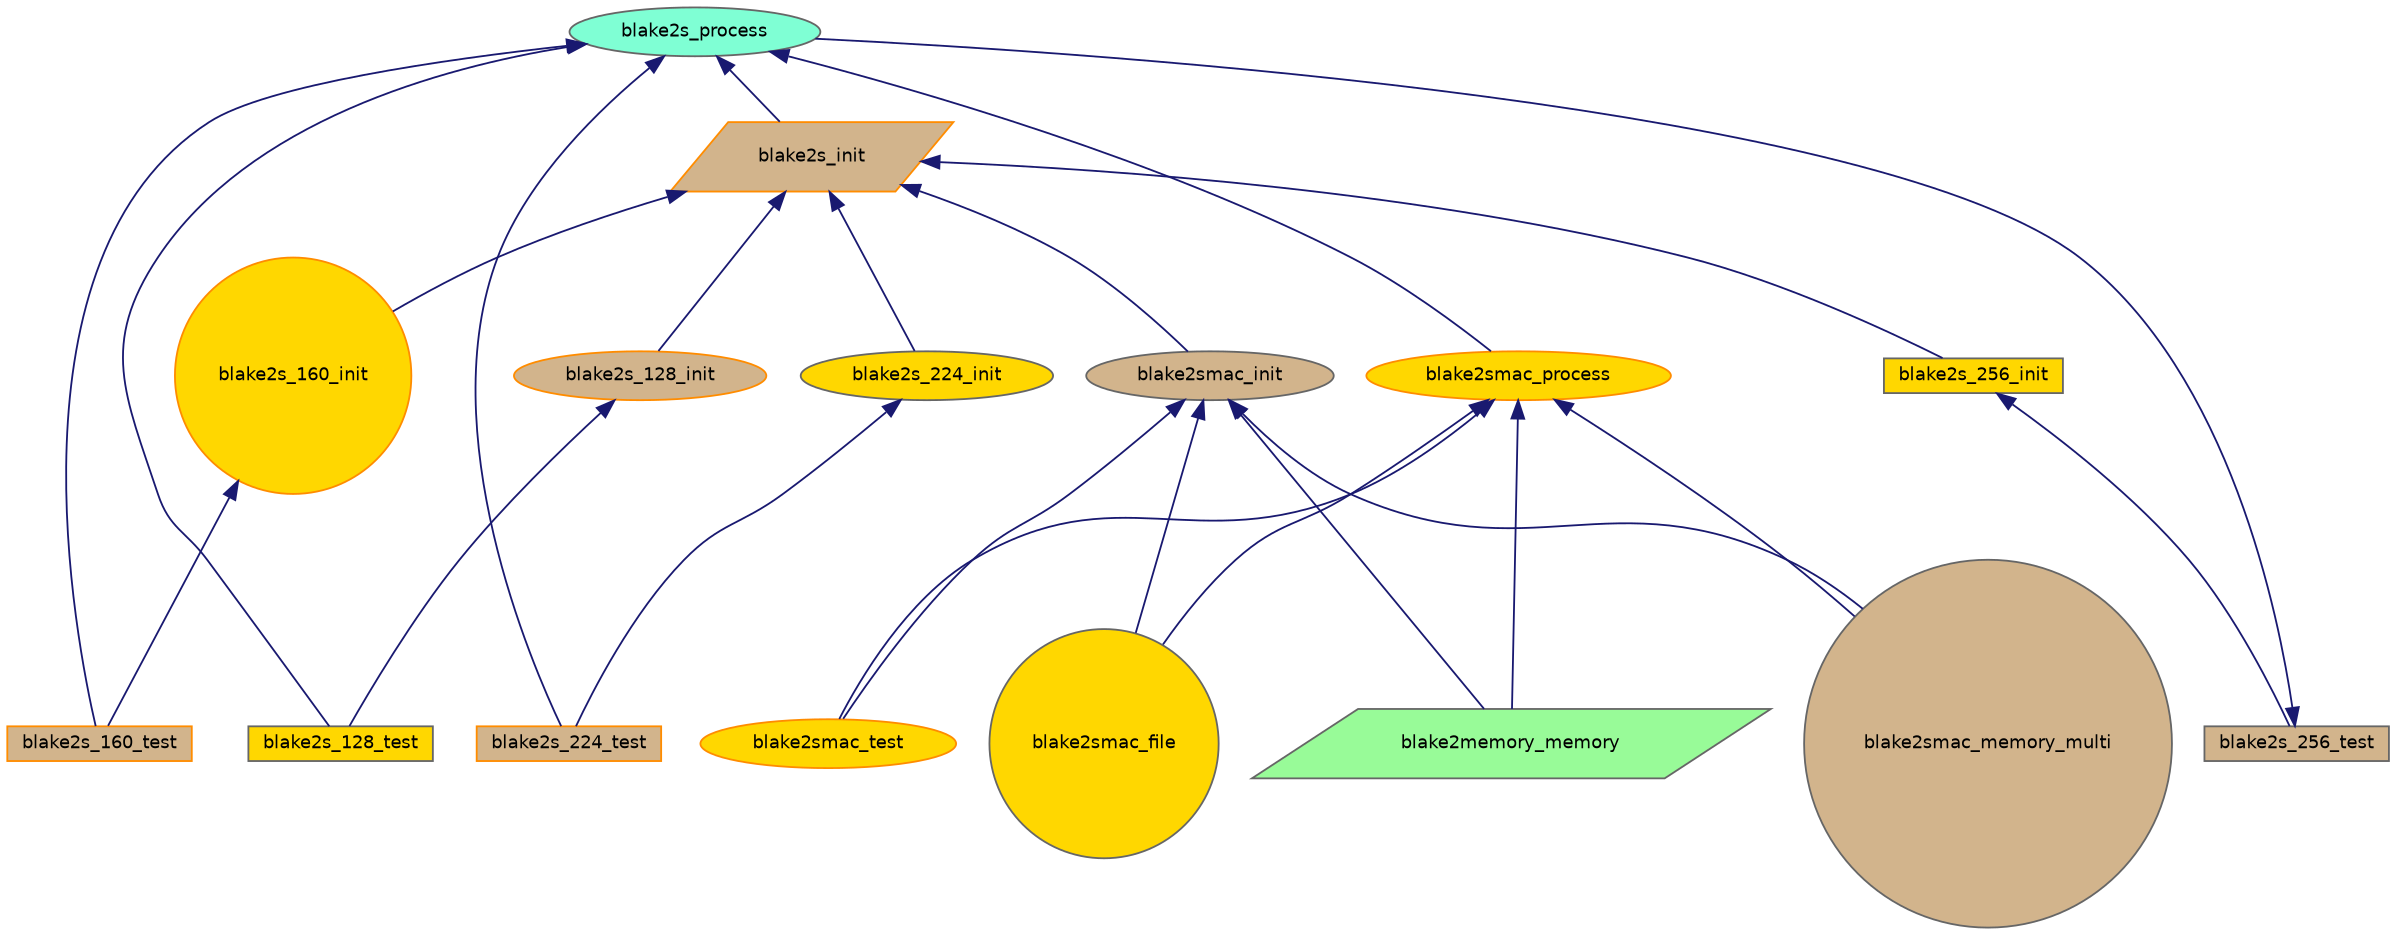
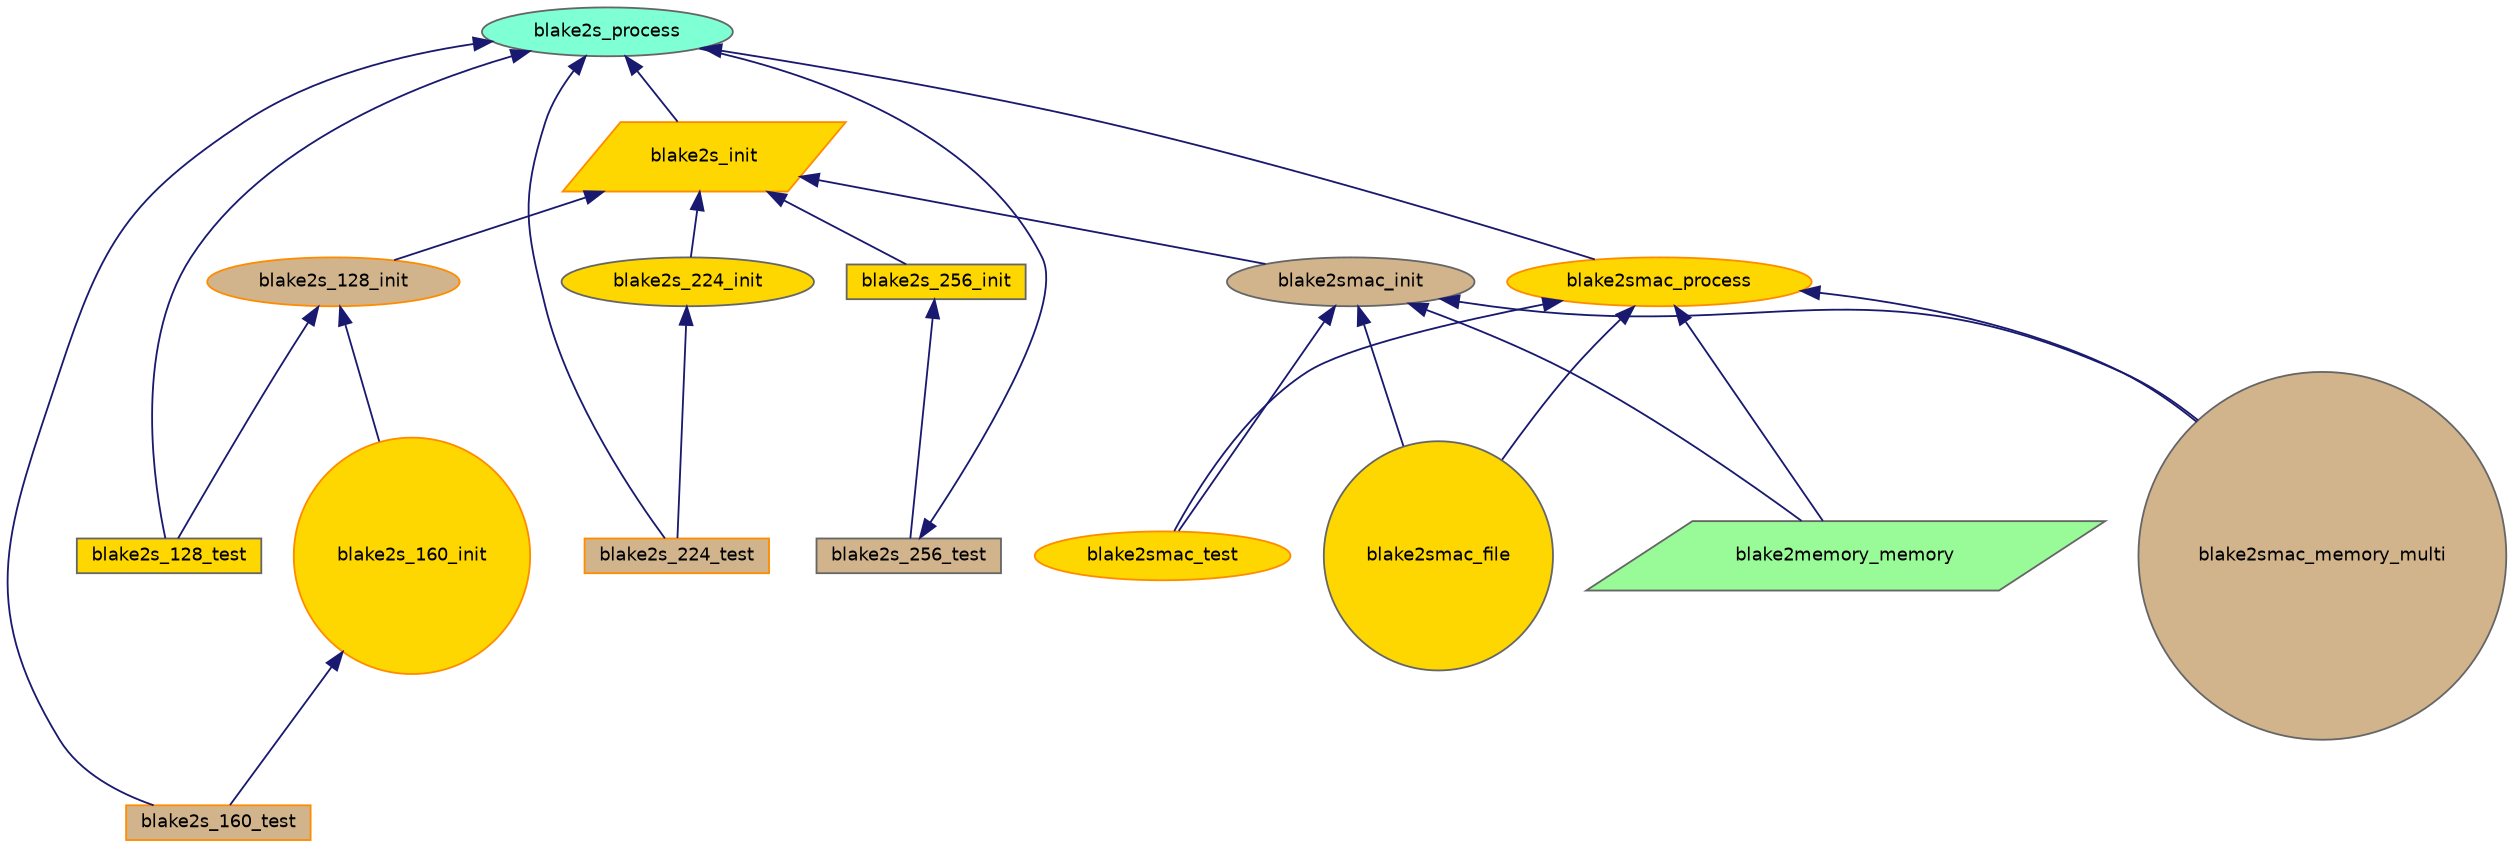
node "blake2s_init": fillcolor tan -> gold
edge "blake2s_160_init" -> "blake2s_init": now "blake2s_160_init" -> "blake2s_128_init"
